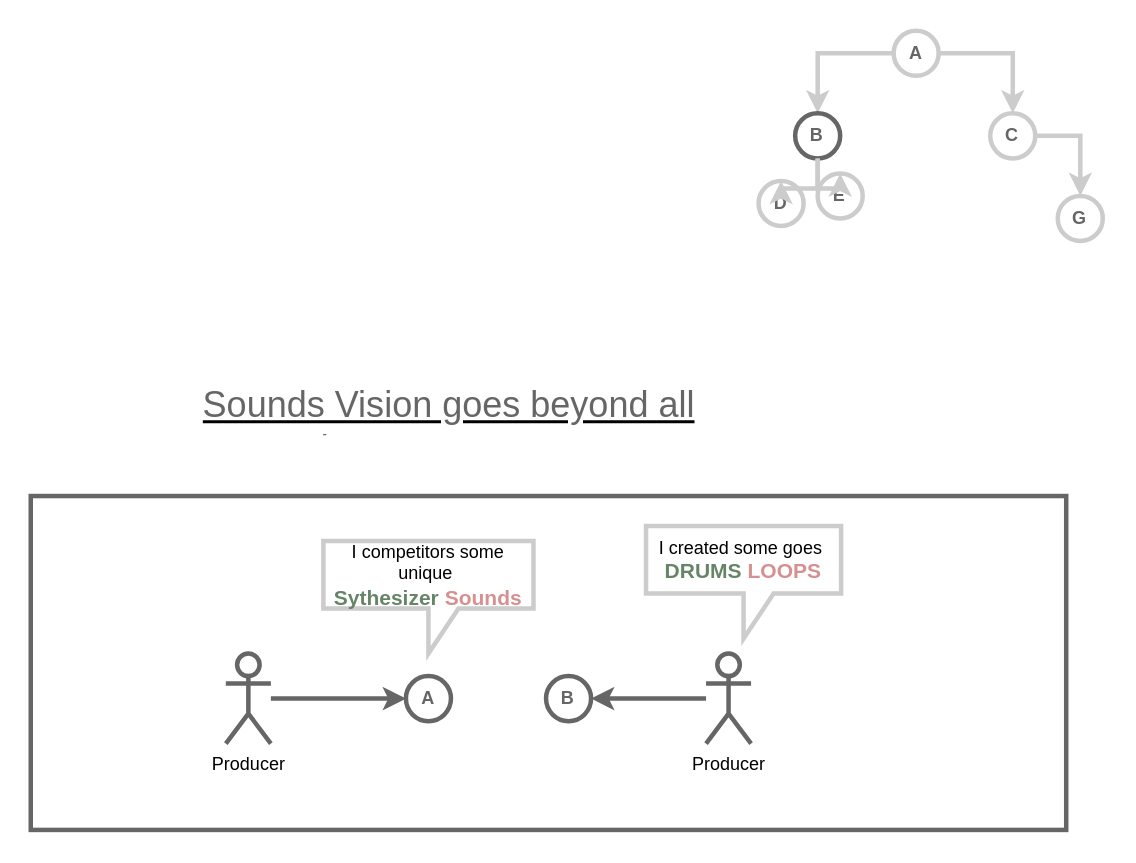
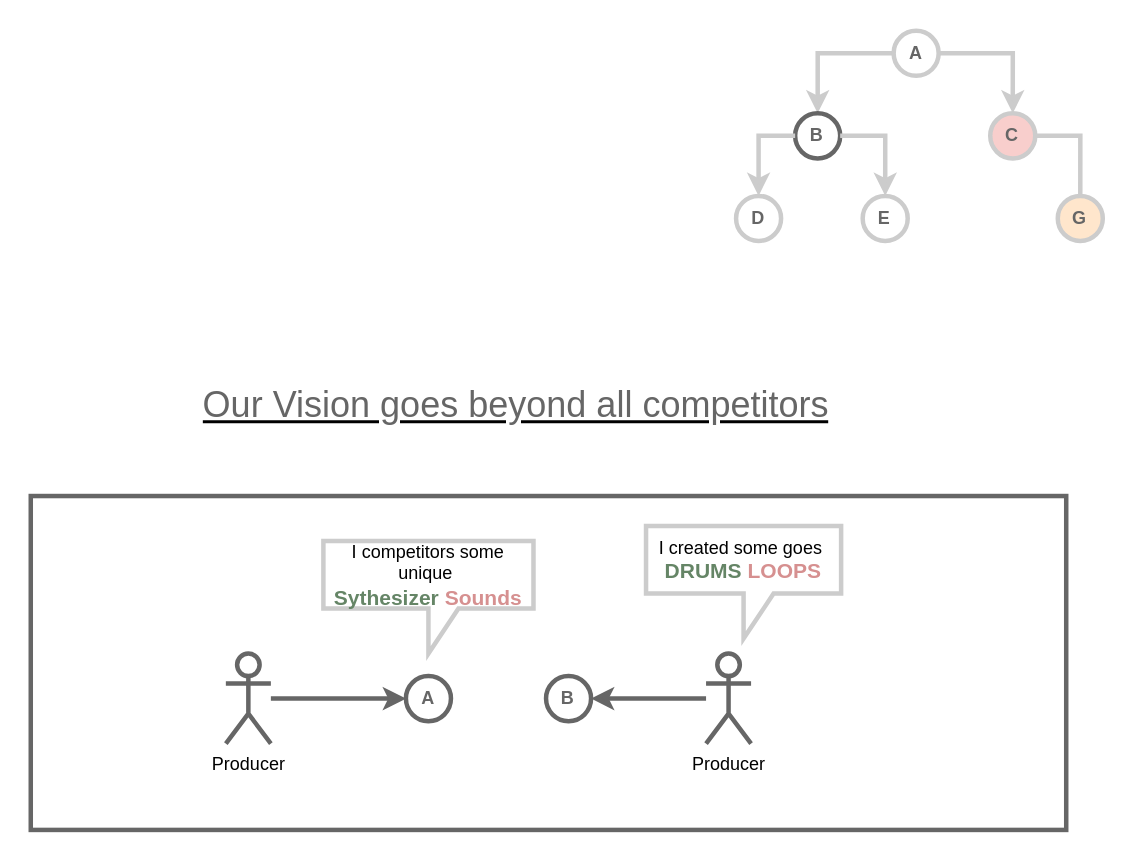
node "C": fillcolor #ffffff -> #f8cecc
edge "C" -> "G": arrowhead classic -> none
node "E": moved (840, 196) -> (885, 218)
node "D": moved (781, 203) -> (758, 218)
node "G": fillcolor #ffffff -> #ffe6cc
node "Sounds Vision goes beyond all competitors": label "Sounds Vision goes beyond all competitors" -> "Our Vision goes beyond all competitors"
